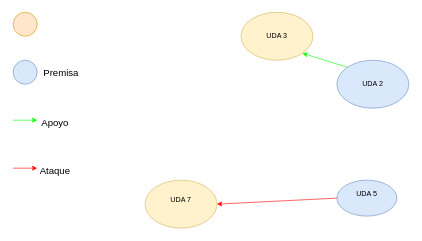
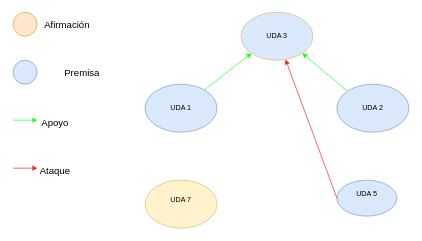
node "Afirmación": added
node "UDA 3": fillcolor #fff2cc -> #dae8fc
node "Premisa": moved (61, 72) -> (82, 72)
edge "UDA 1" -> "UDA 3": added
node "UDA 2": moved (373, 84) -> (373, 108)
node "UDA 1": added
edge "UDA 5" -> "UDA 7": now "UDA 5" -> "UDA 3"
